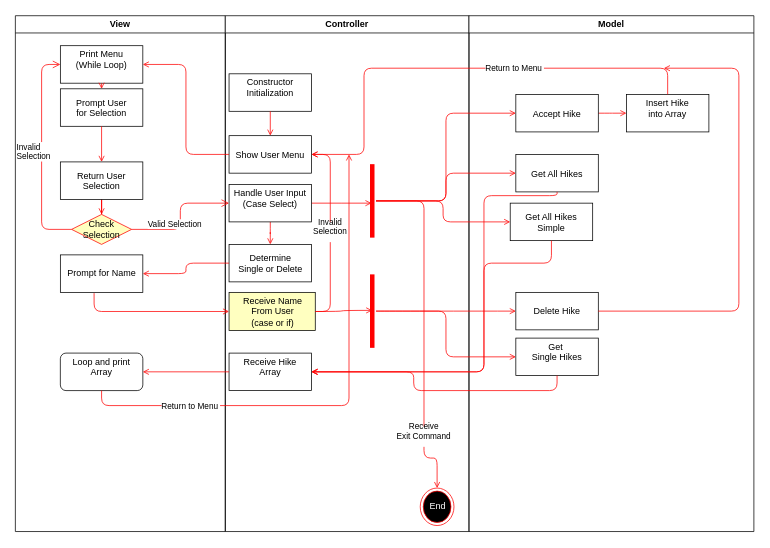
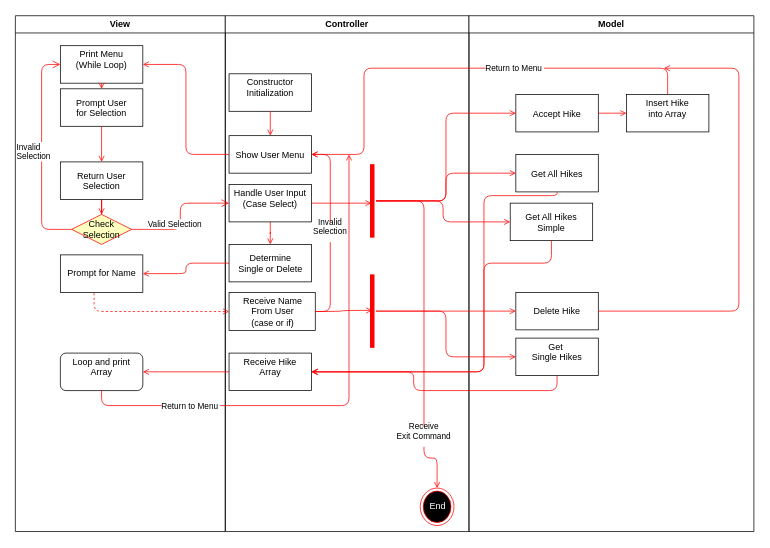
edge "Prompt for Name" -> "Receive Name From User (case or if)": style solid -> dashed
node "Receive Name From User (case or if)": fillcolor #ffffc0 -> #ffffff
